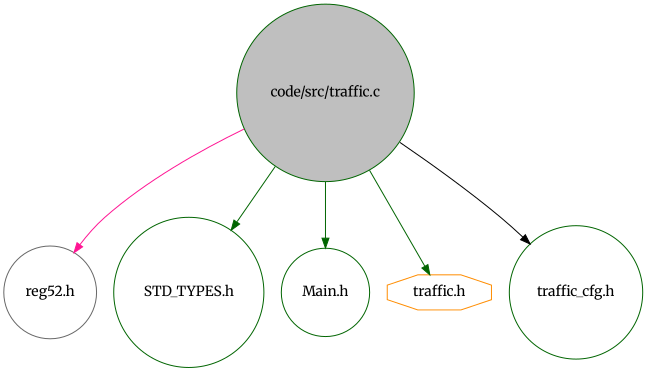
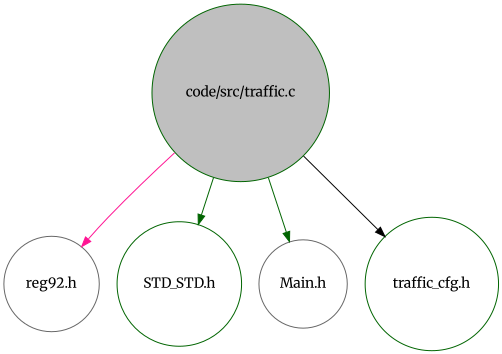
node "reg52.h": label "reg52.h" -> "reg92.h"
node "STD_TYPES.h": label "STD_TYPES.h" -> "STD_STD.h"
node "Main.h": color darkgreen -> gray40
node "traffic.h": removed
